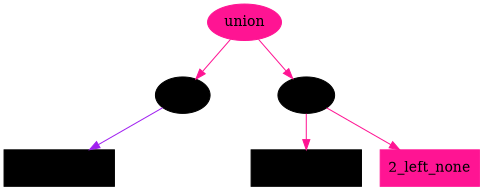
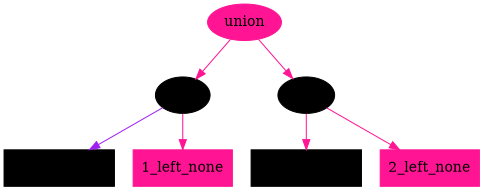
node "1_left_none": added
